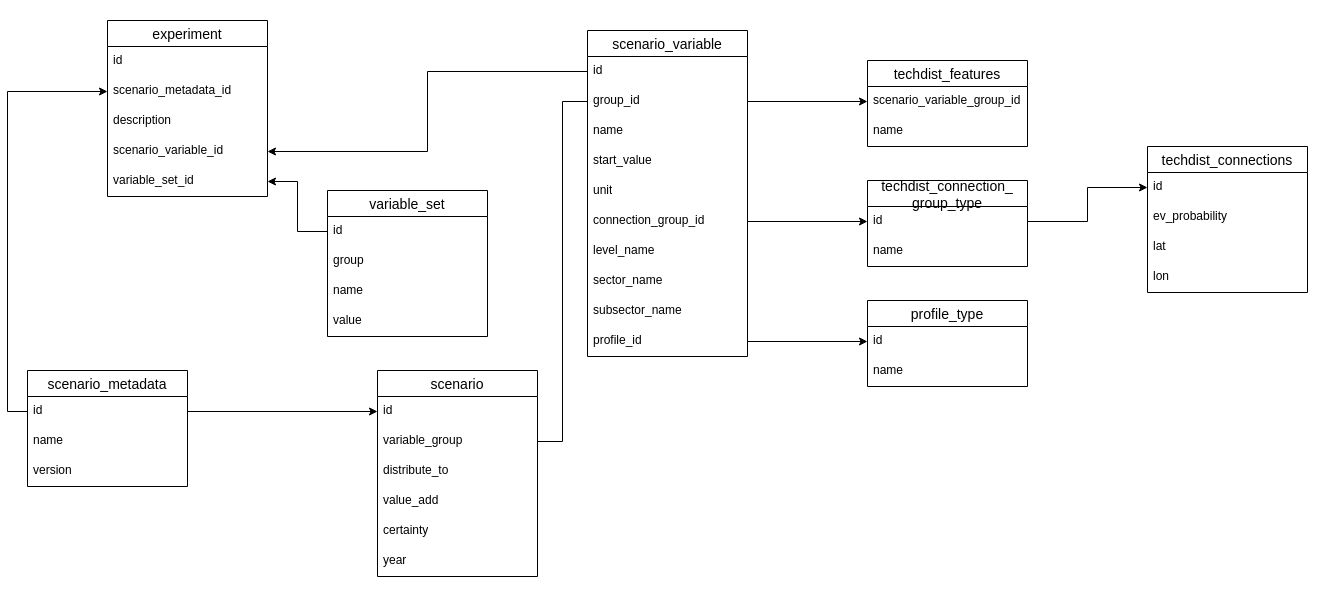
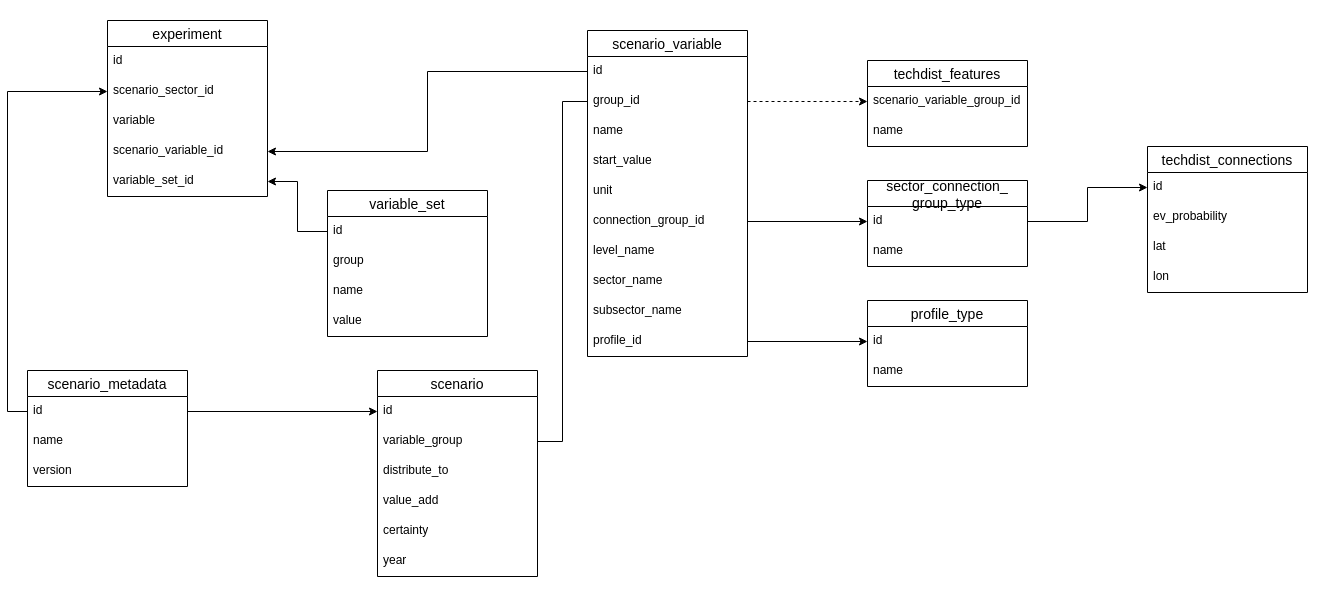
node "scenario_metadata_id": label "scenario_metadata_id" -> "scenario_sector_id"
edge "group_id" -> "scenario_variable_group_id": style solid -> dashed
node "description": label "description" -> "variable"
node "techdist_connection_ group_type": label "techdist_connection_ group_type" -> "sector_connection_ group_type"
